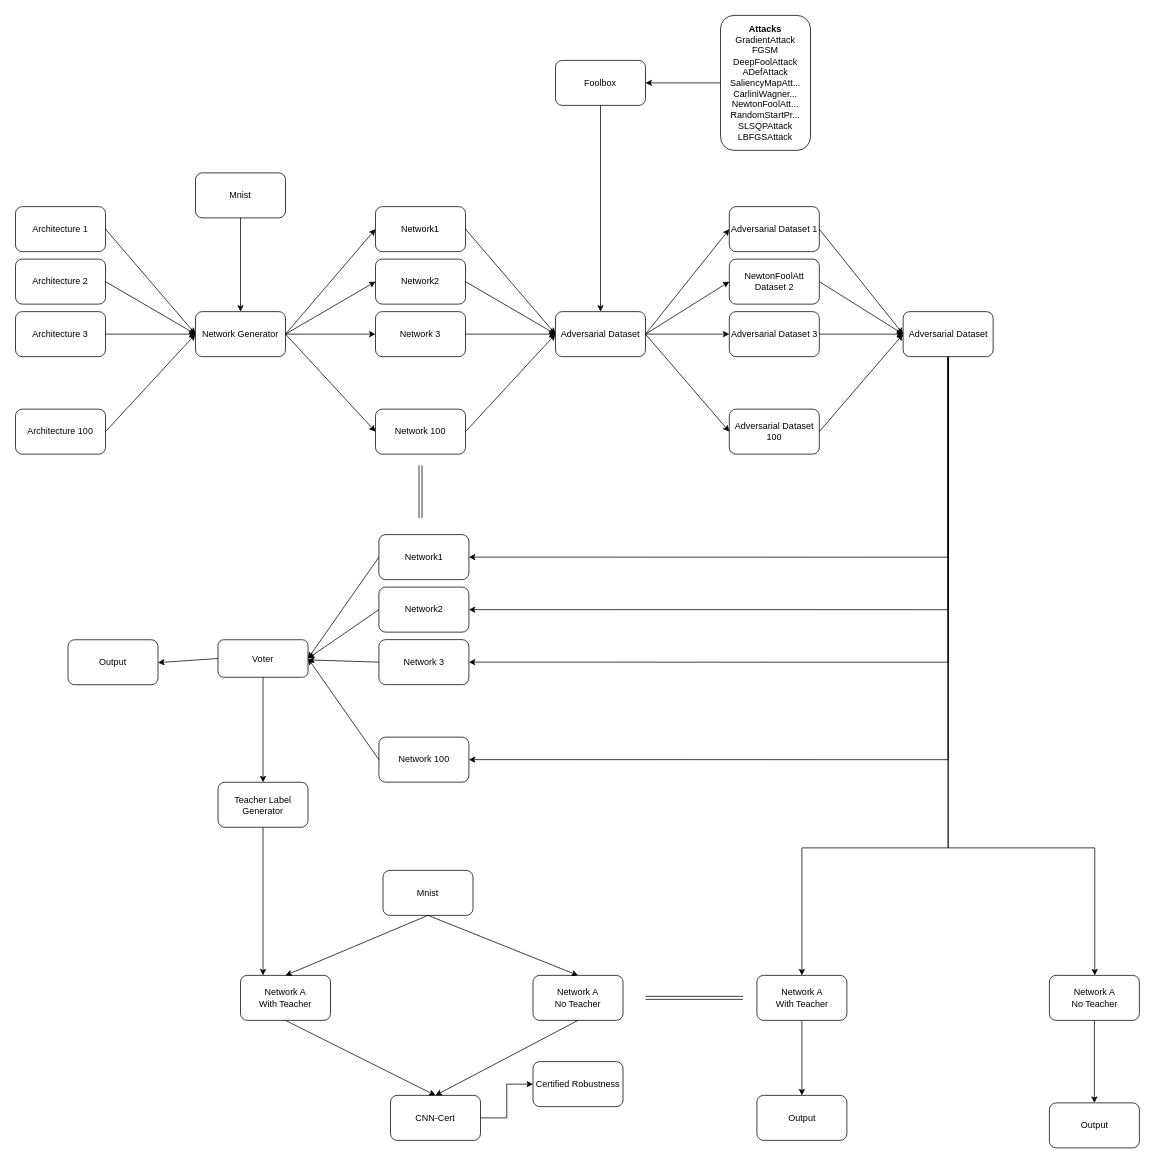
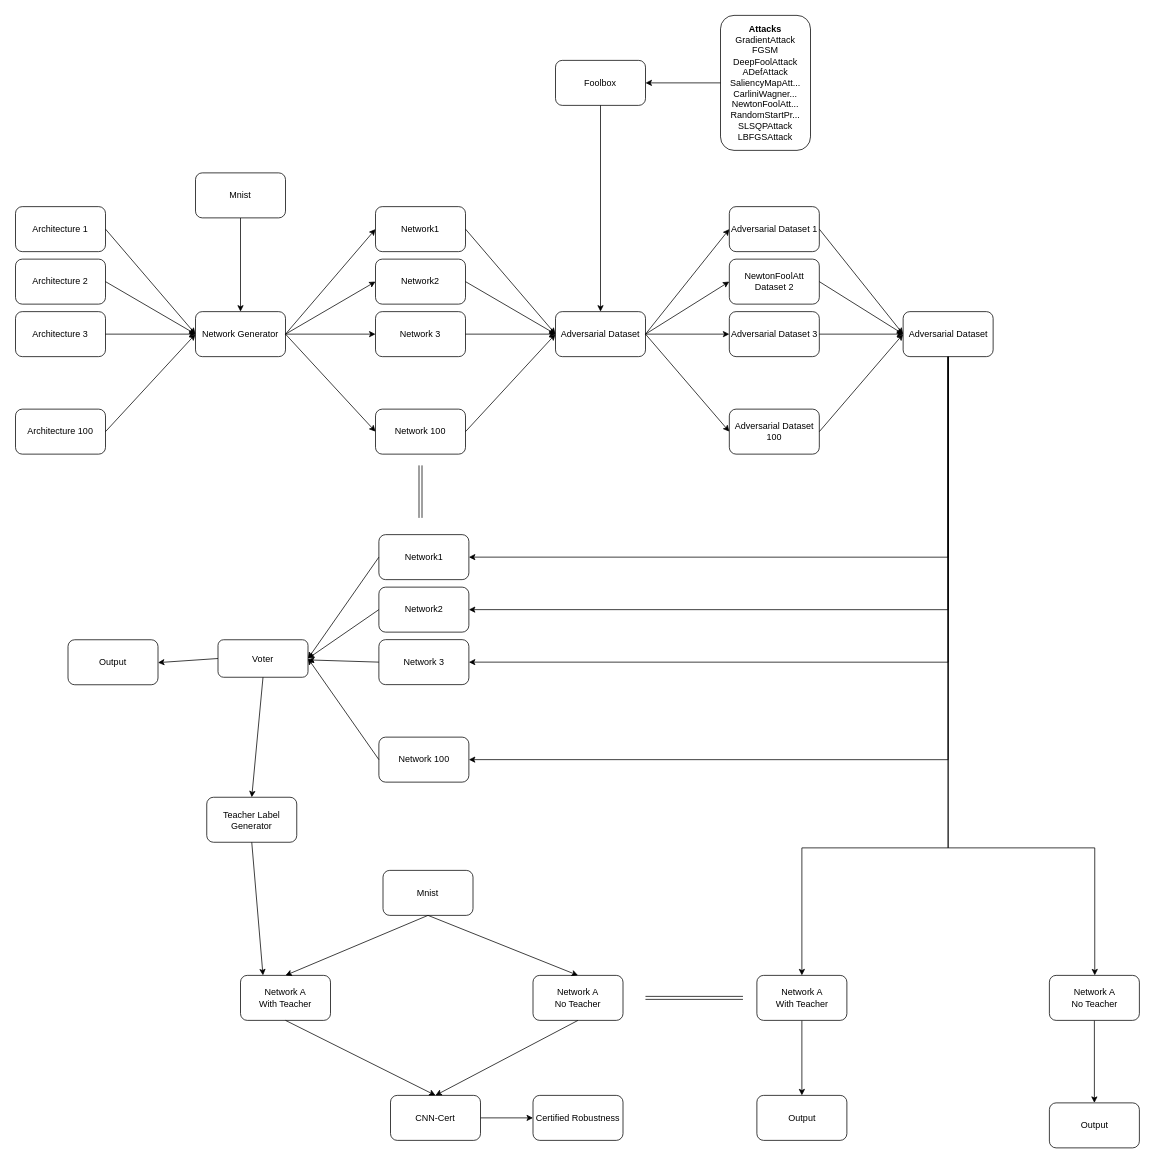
node "Teacher Label Generator": moved (263, 805) -> (252, 820)
node "Certified Robustness": moved (578, 1084) -> (578, 1118)
